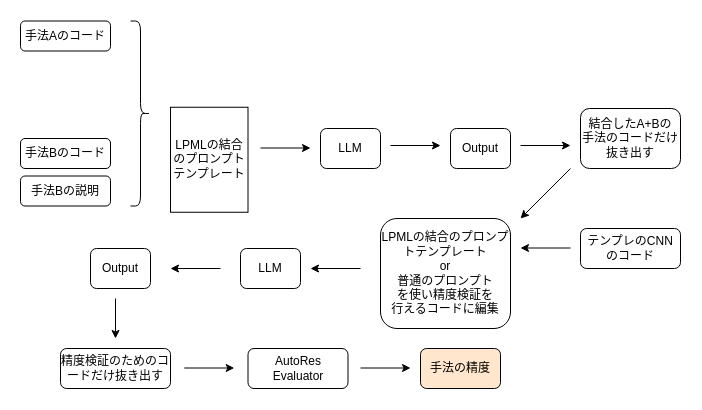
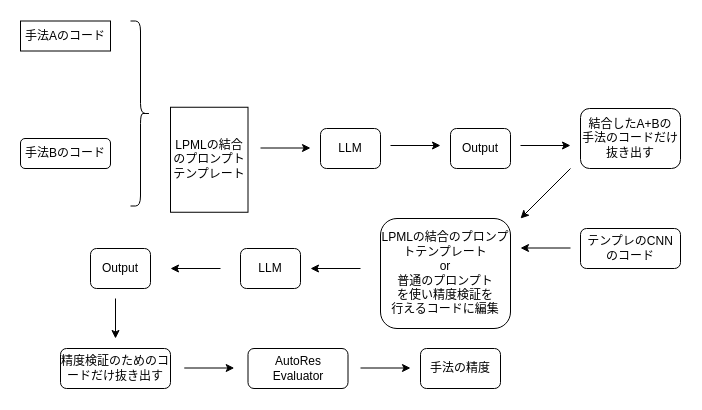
node "手法Aのコード": shape rounded rectangle -> rectangle
node "手法Bの説明": removed
node "手法の精度": fillcolor #ffe6cc -> #ffffff
